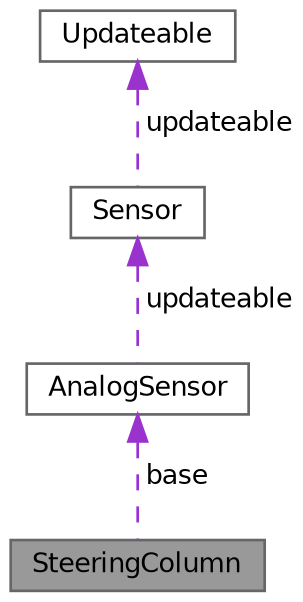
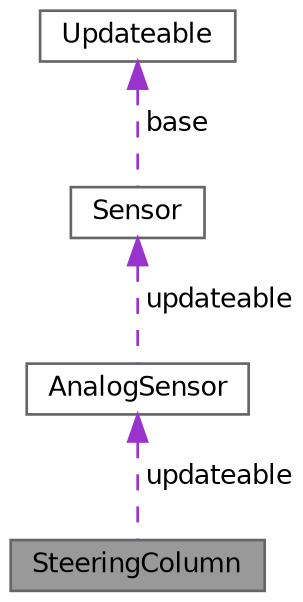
edge "Sensor" -> "Updateable": label " updateable" -> " base"
edge "SteeringColumn" -> "AnalogSensor": label " base" -> " updateable"
